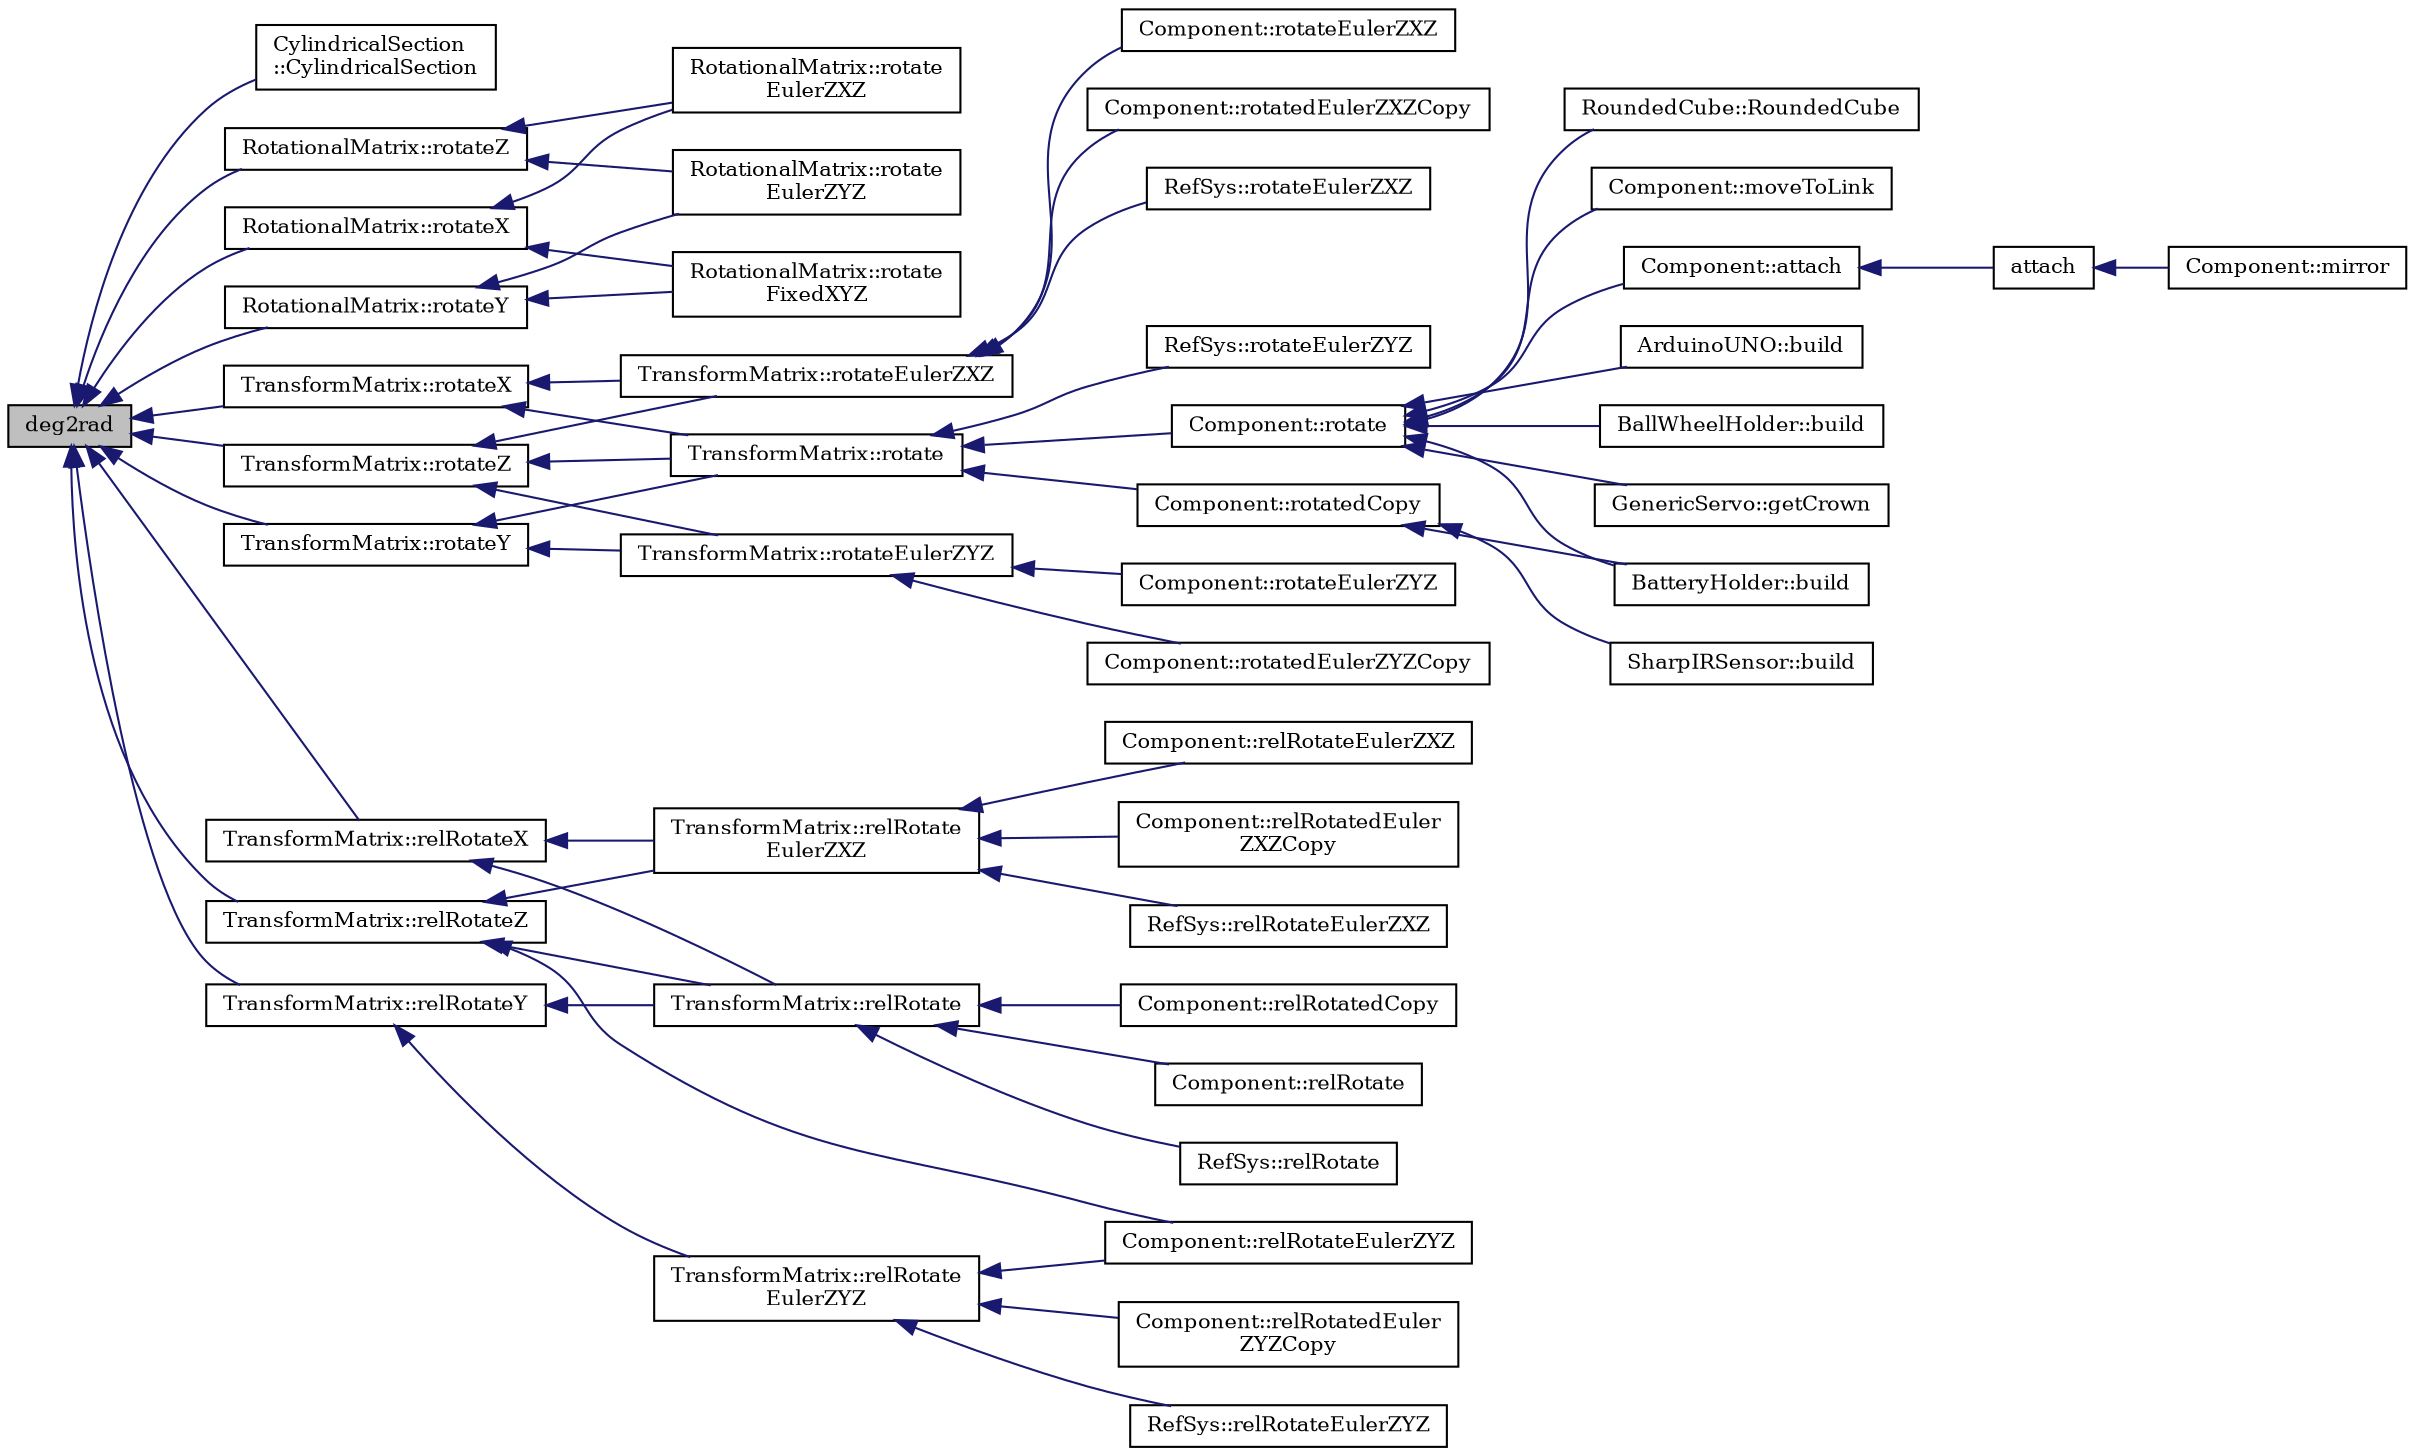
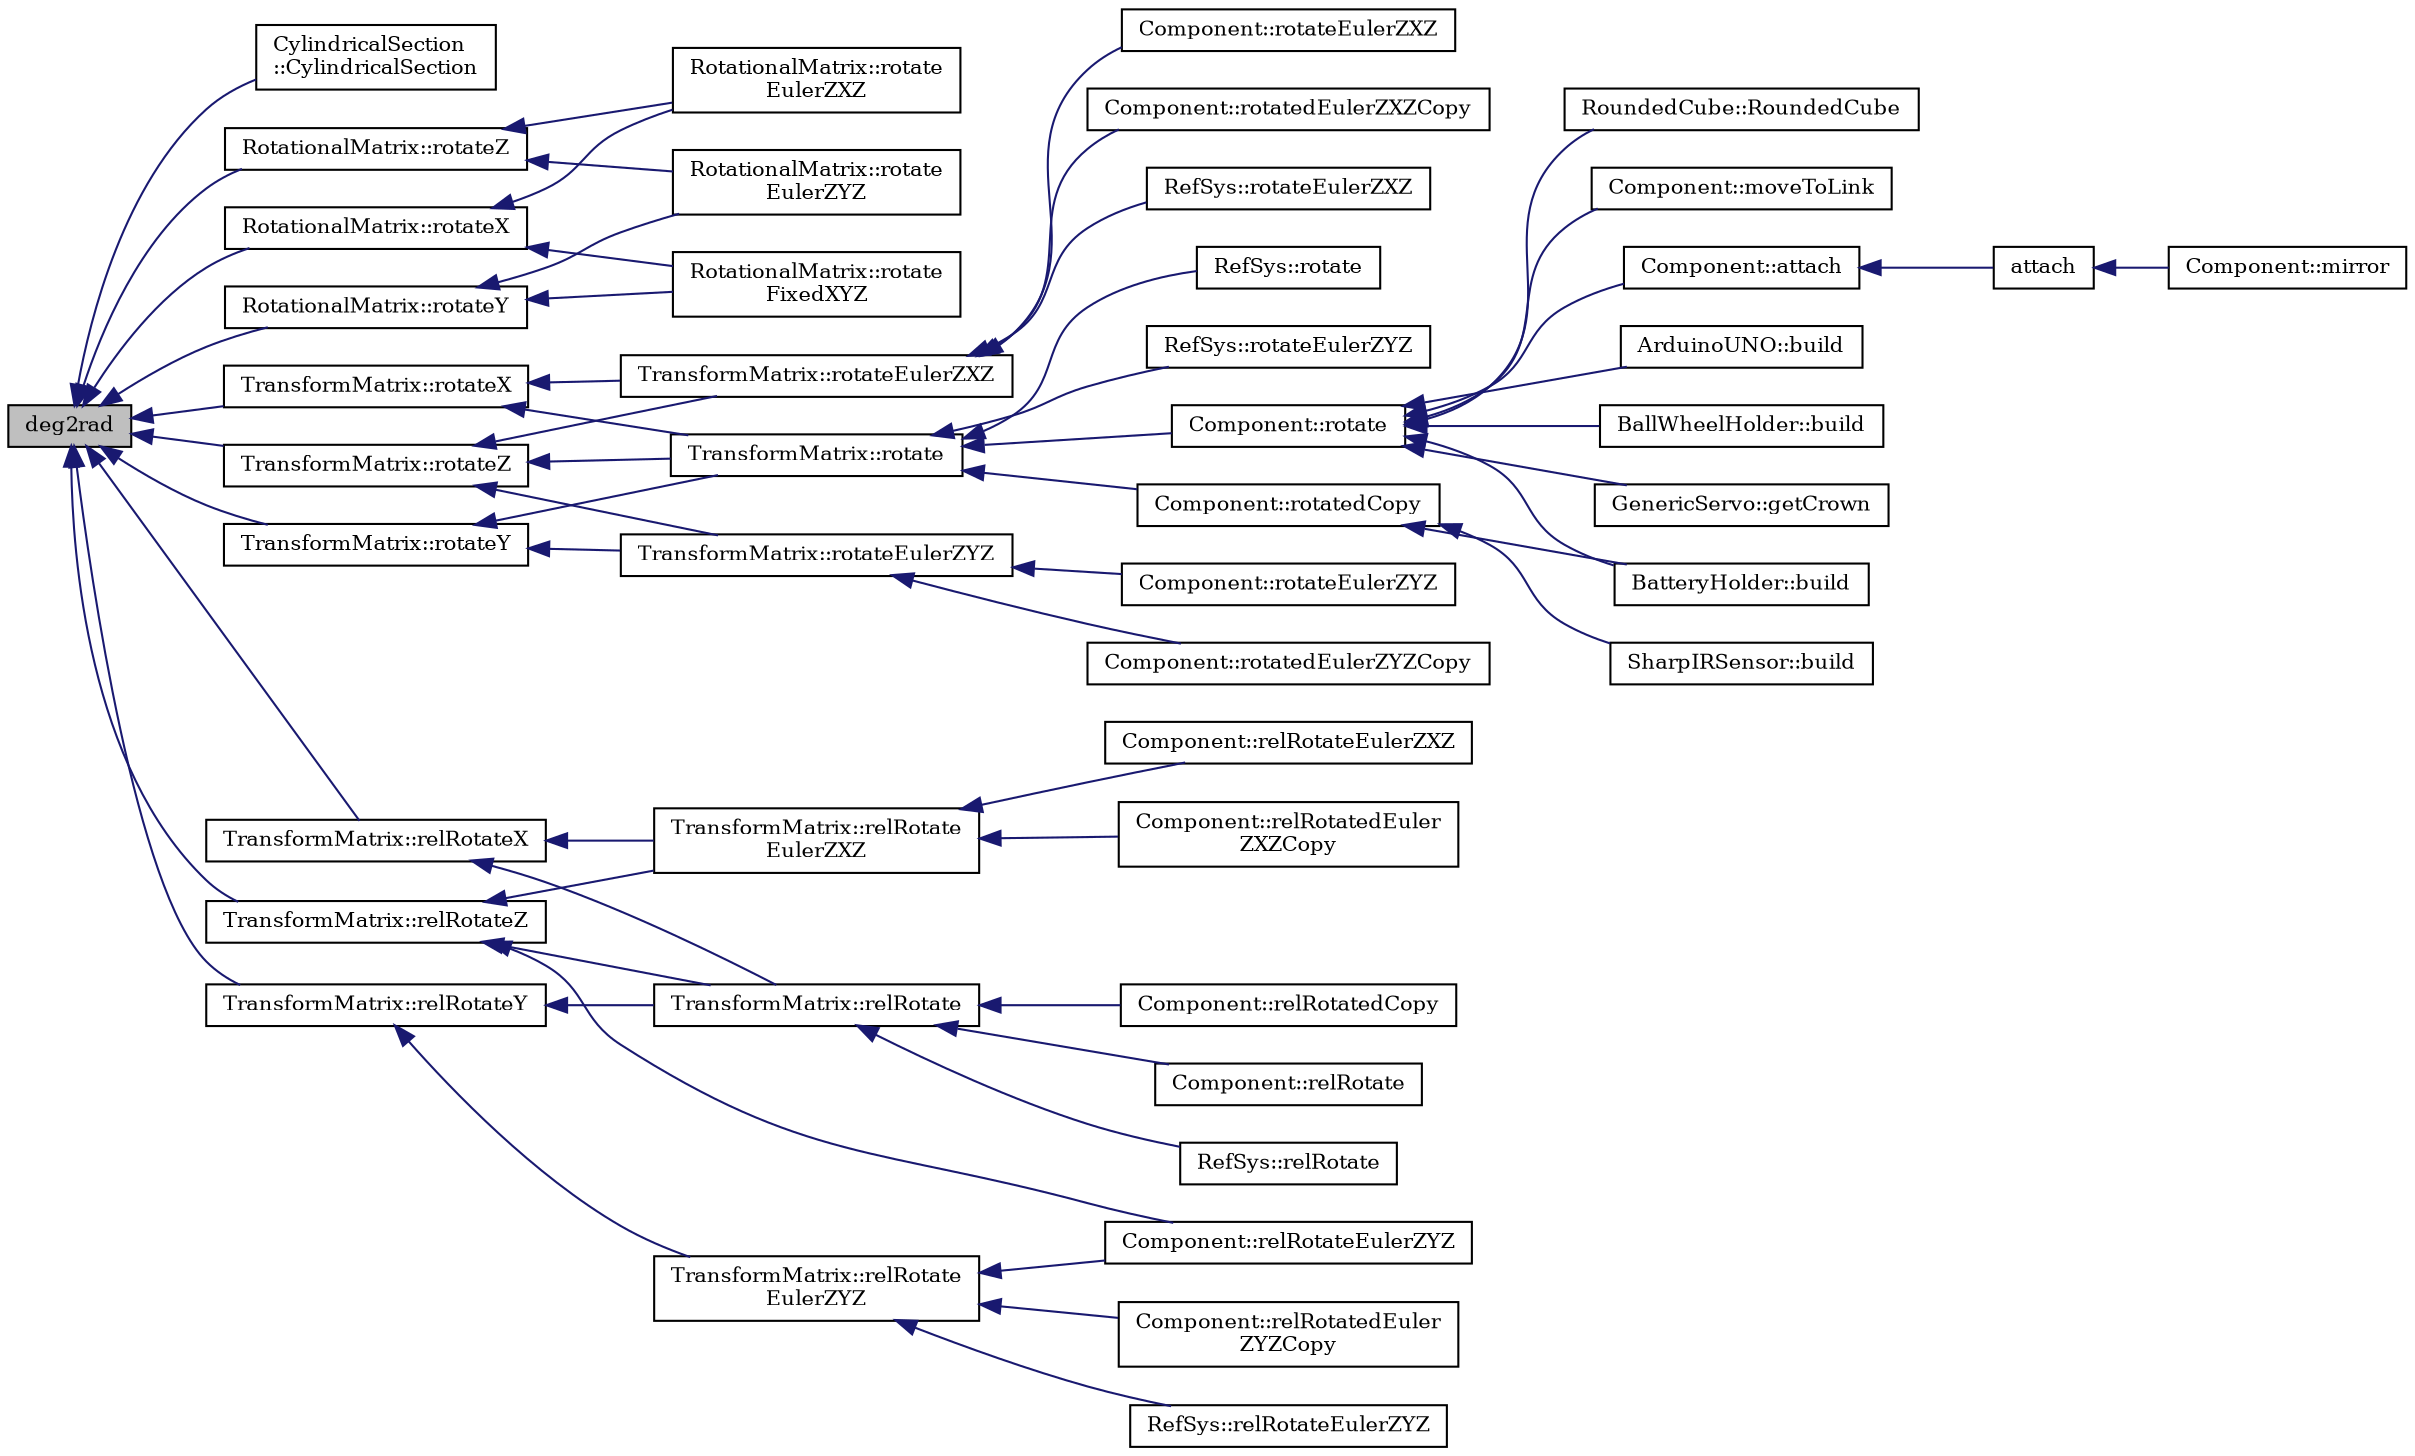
node "RefSys::rotate": added
node "RefSys::relRotateEulerZXZ": removed
